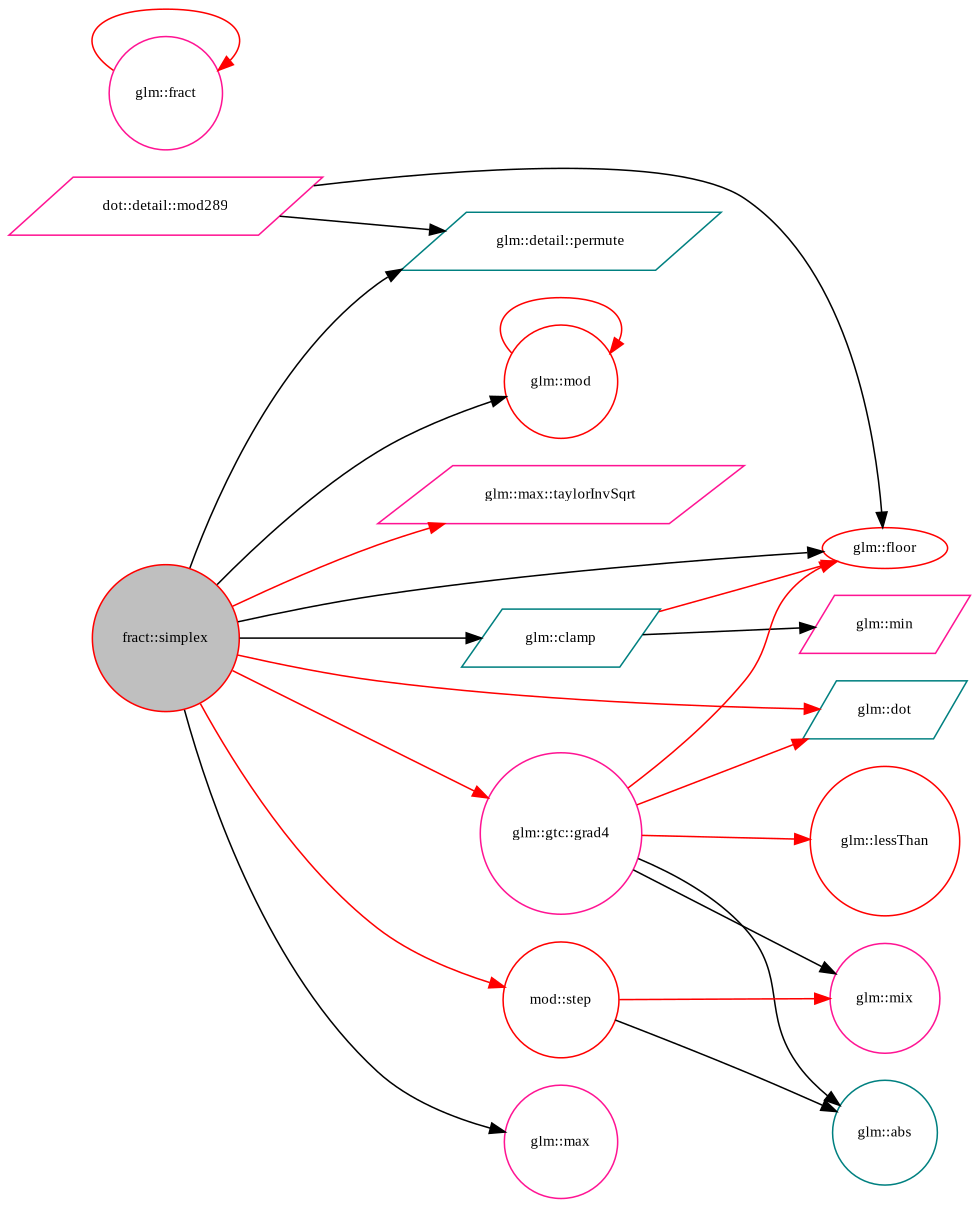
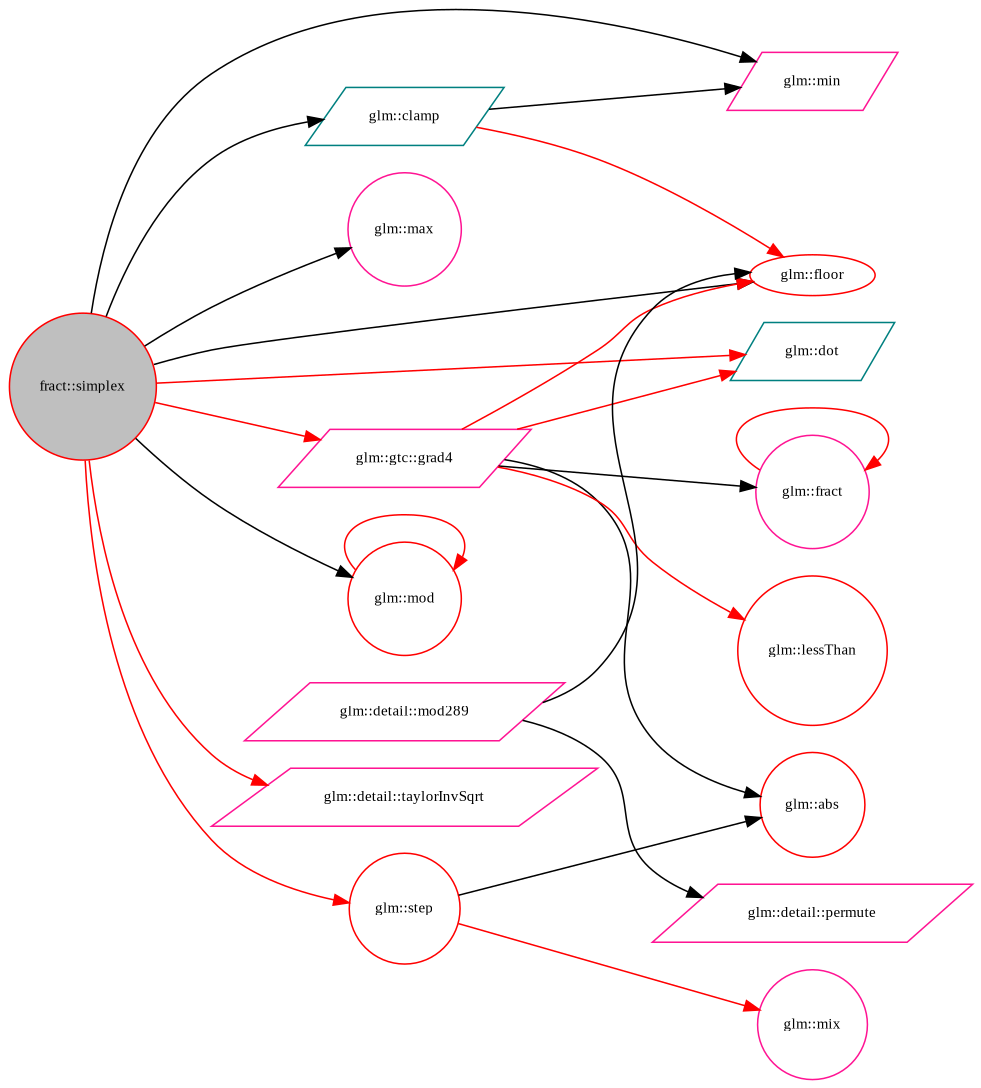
node "dot::detail::mod289": label "dot::detail::mod289" -> "glm::detail::mod289"
node "glm::detail::permute": color teal -> deeppink
edge "fract::simplex" -> "glm::detail::permute": now "fract::simplex" -> "glm::min"
node "glm::max::taylorInvSqrt": label "glm::max::taylorInvSqrt" -> "glm::detail::taylorInvSqrt"
node "glm::gtc::grad4": shape circle -> parallelogram
edge "glm::gtc::grad4" -> "glm::mix": now "glm::gtc::grad4" -> "glm::fract"
node "mod::step": label "mod::step" -> "glm::step"
node "glm::abs": color teal -> red
